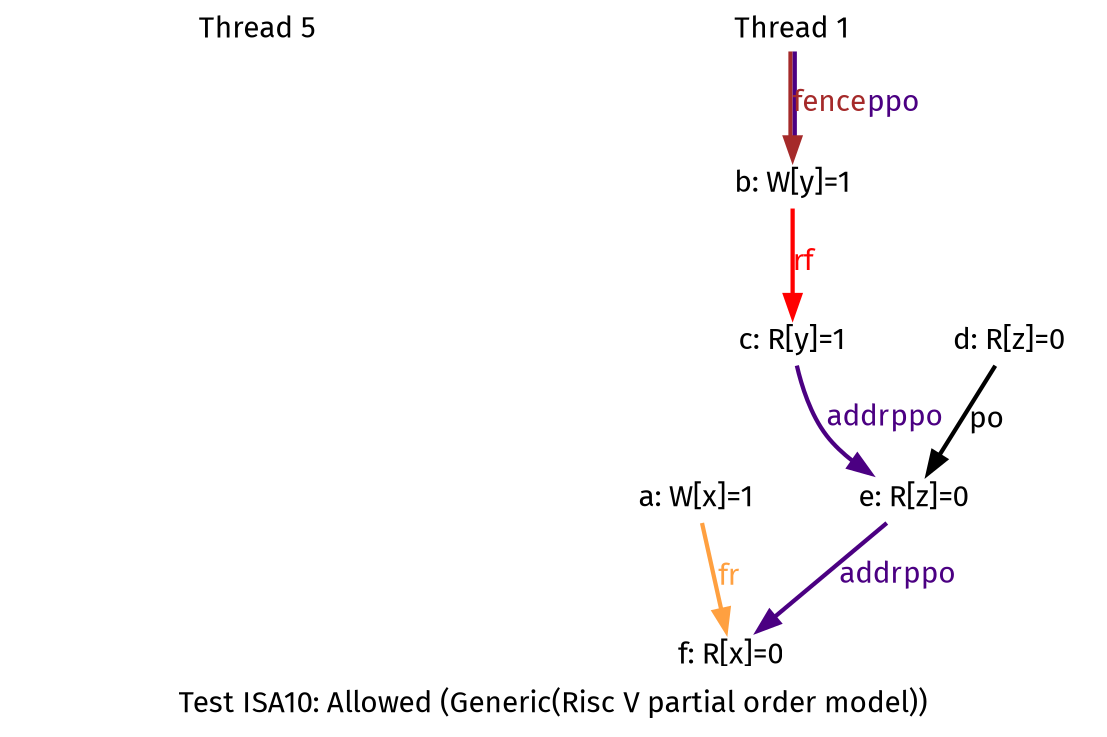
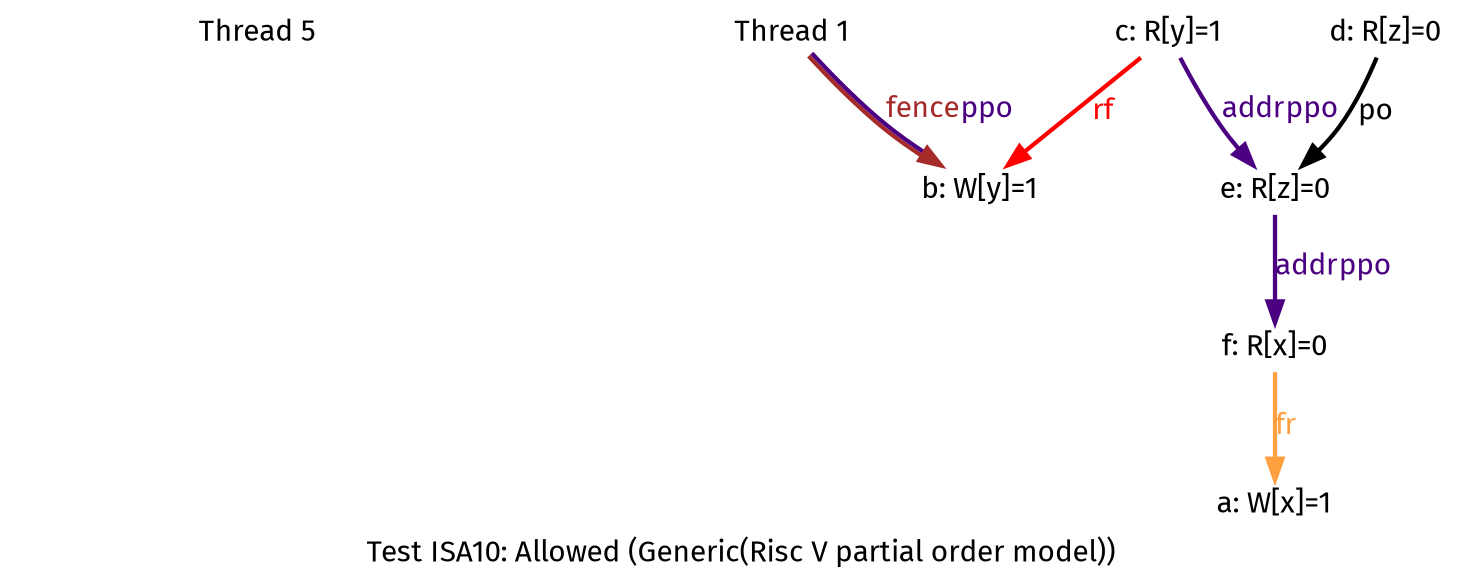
edge "b: W[y]=1" -> "c: R[y]=1": reversed
edge "a: W[x]=1" -> "f: R[x]=0": reversed
